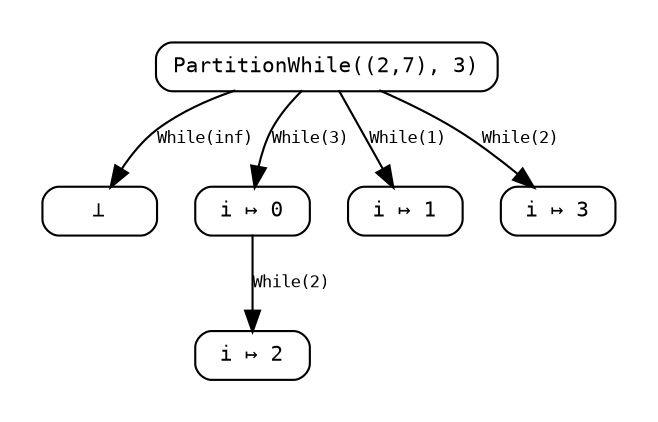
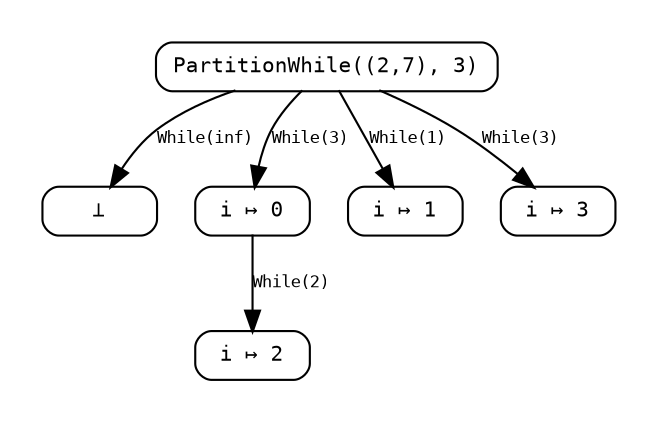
edge "PartitionWhile((2,7), 3)" -> "i ↦ 3": label "While(2)" -> "While(3)"
